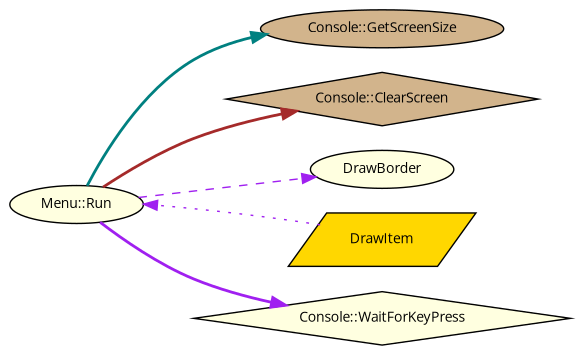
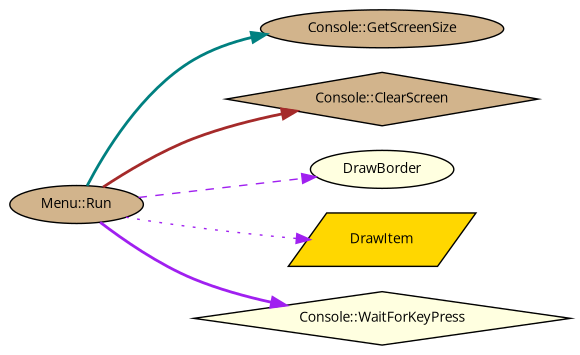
node "Menu::Run": fillcolor lightyellow -> tan
edge "DrawItem" -> "Menu::Run": reversed
